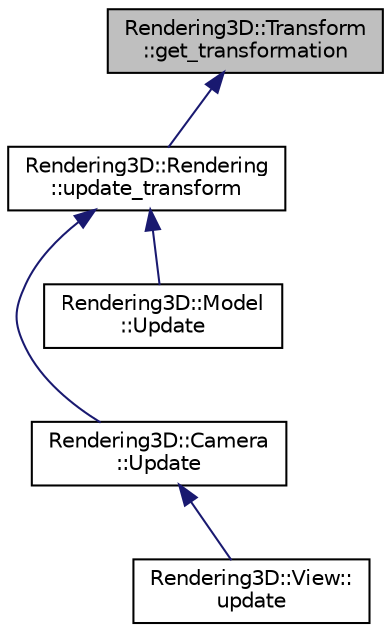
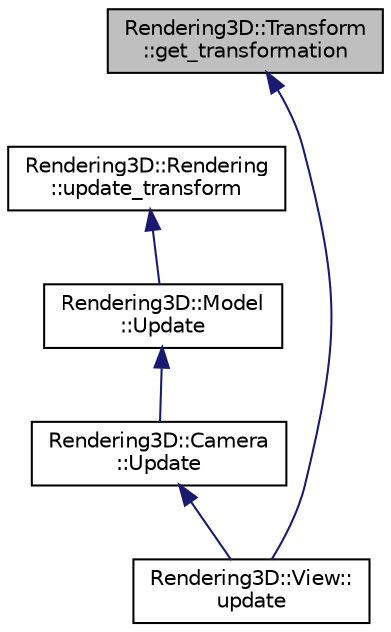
edge "Rendering3D::Rendering ::update_transform" -> "Rendering3D::Transform ::get_transformation": now "Rendering3D::View:: update" -> "Rendering3D::Transform ::get_transformation"
edge "Rendering3D::Camera ::Update" -> "Rendering3D::Rendering ::update_transform": now "Rendering3D::Camera ::Update" -> "Rendering3D::Model ::Update"
